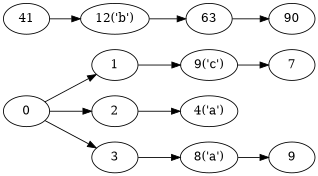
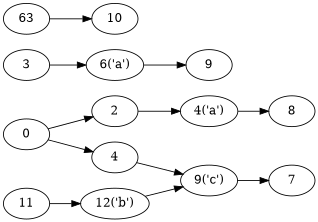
node "41": label "41" -> "11"
edge "12('b')" -> "63": now "12('b')" -> "9('c')"
node "90": label "90" -> "10"
node "1": label "1" -> "4"
node "8": added
edge "0" -> "3": removed
node "8('a')": label "8('a')" -> "6('a')"
